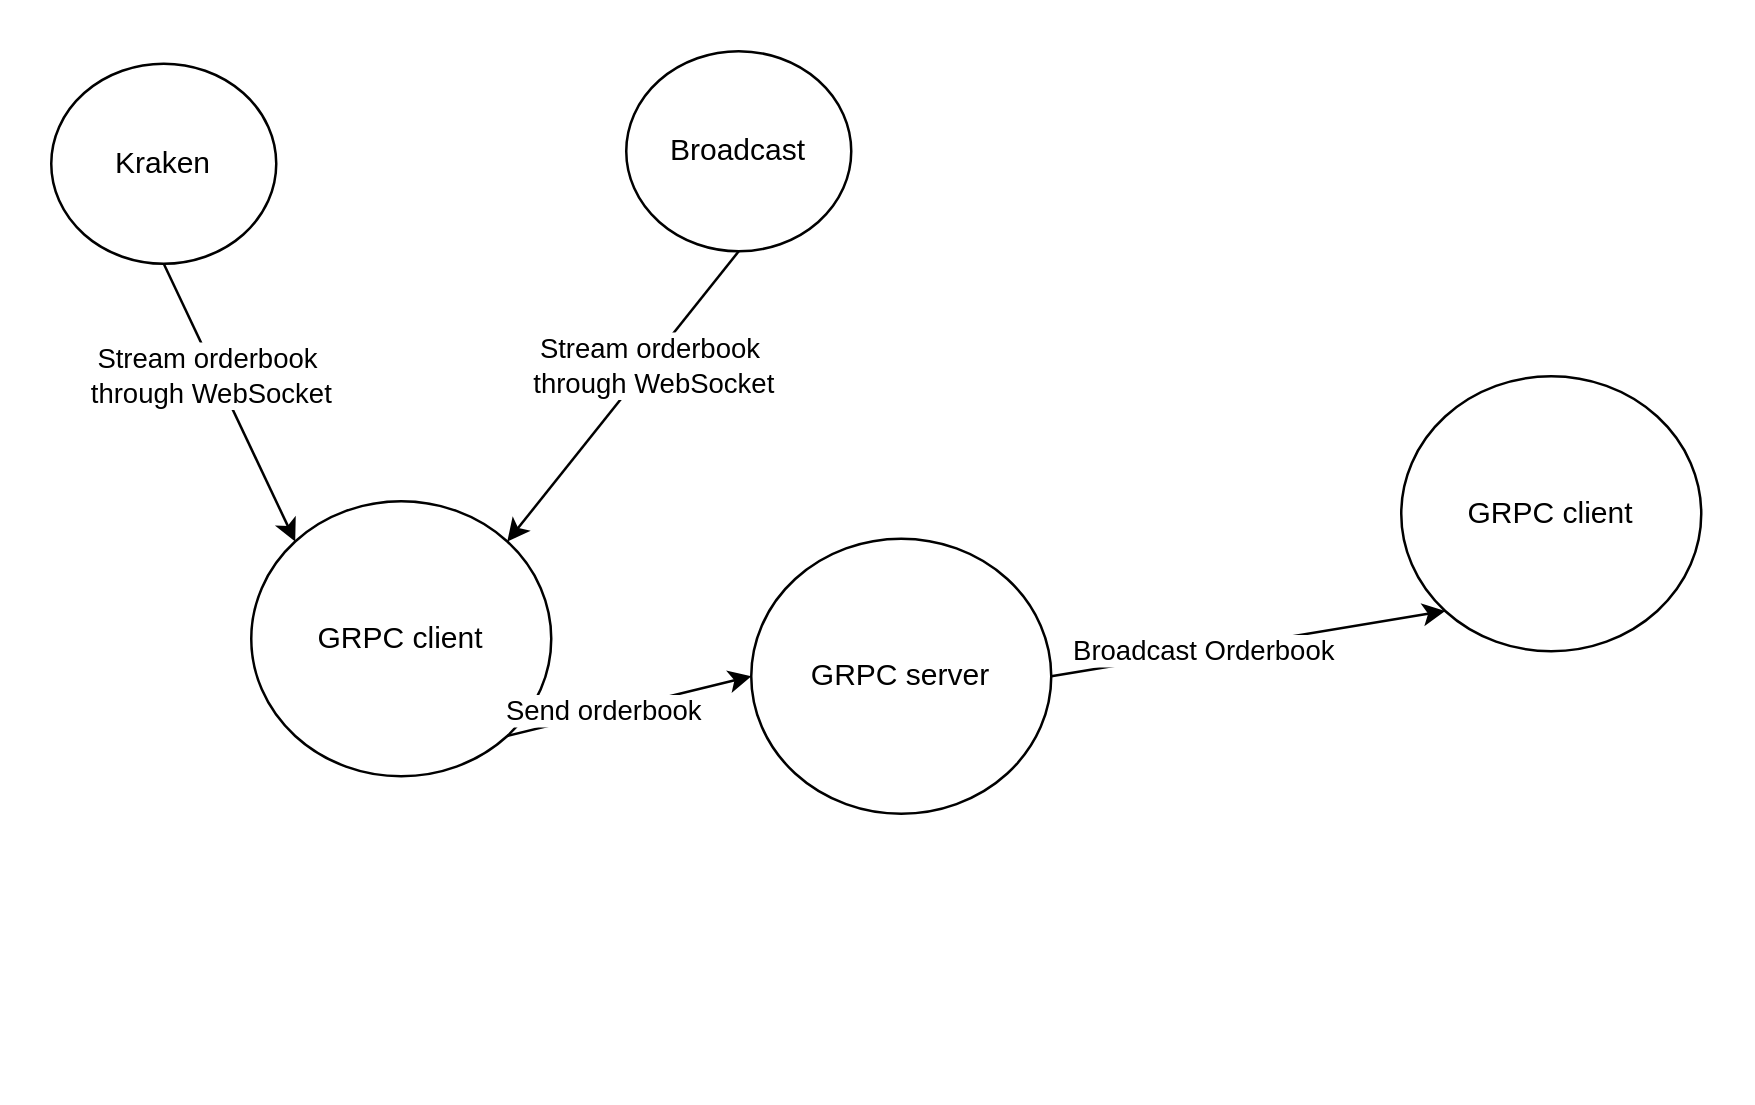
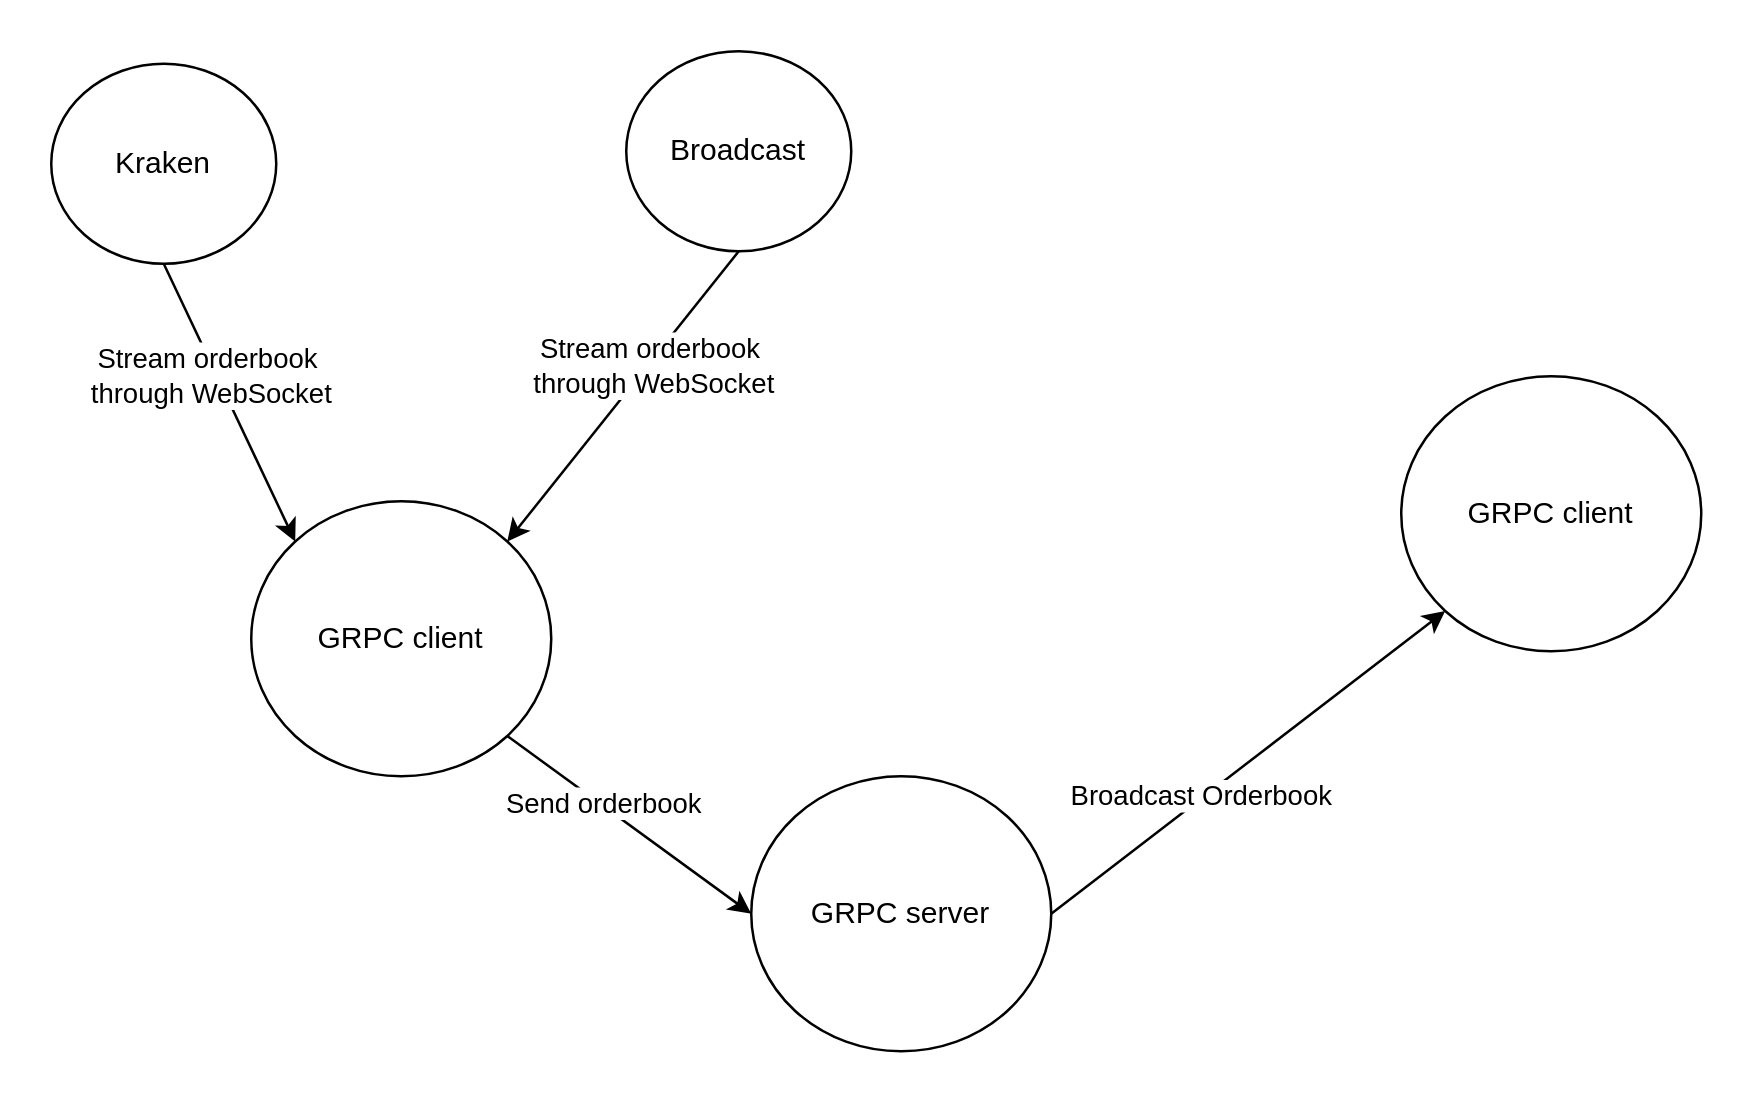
node "GRPC server": moved (901, 676) -> (901, 914)
